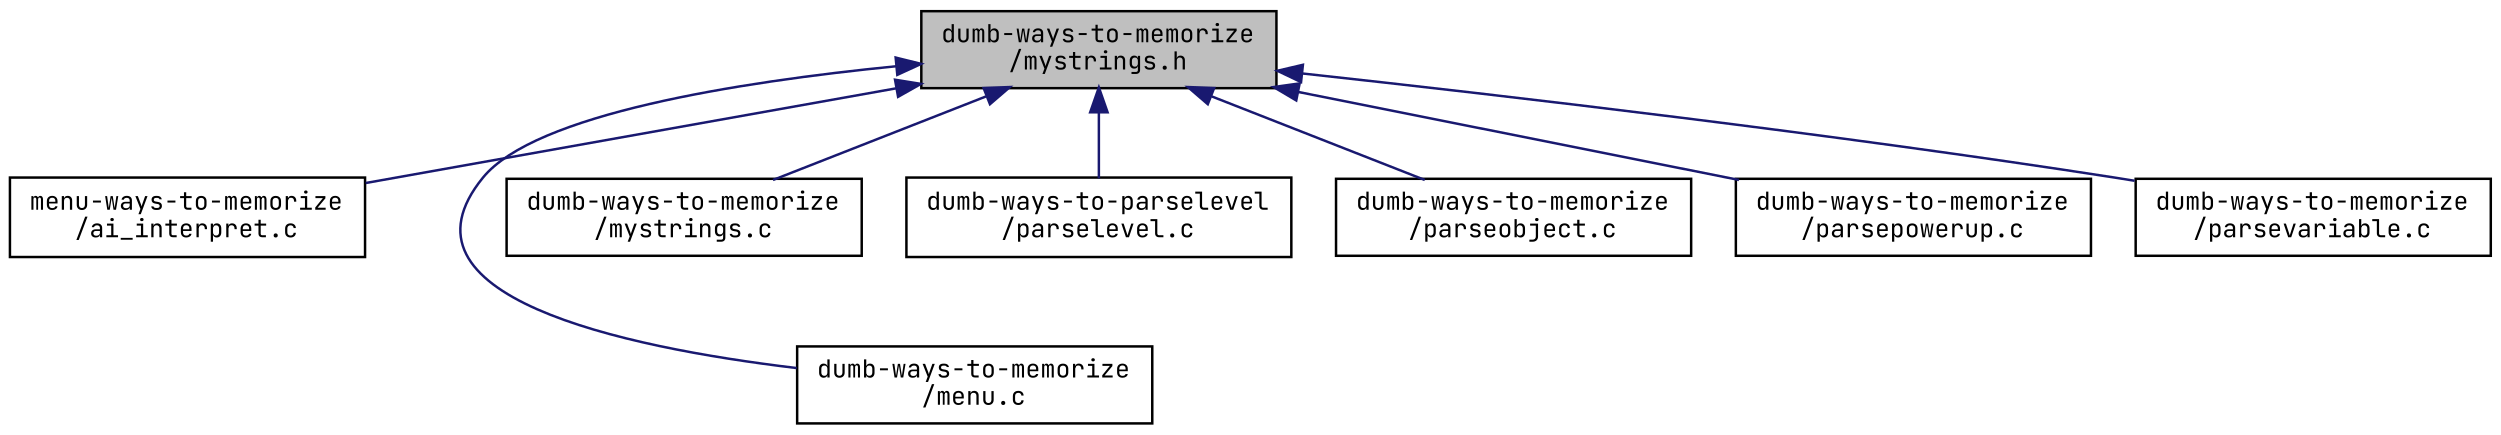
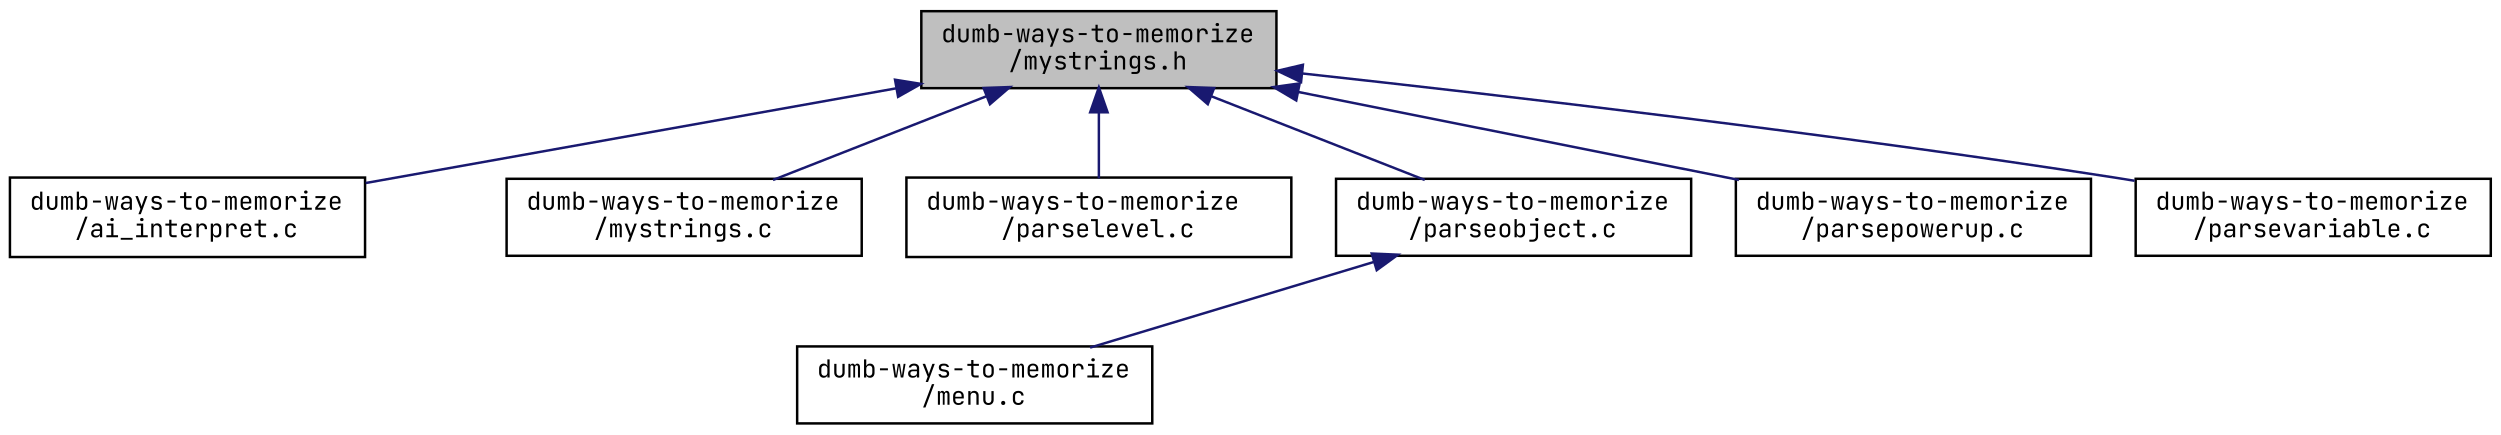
edge "dumb-ways-to-memorize /menu.c" -> "dumb-ways-to-memorize /mystrings.h": now "dumb-ways-to-memorize /menu.c" -> "dumb-ways-to-memorize /parseobject.c"
node "menu-ways-to-memorize /ai_interpret.c": label "menu-ways-to-memorize /ai_interpret.c" -> "dumb-ways-to-memorize /ai_interpret.c"
node "dumb-ways-to-parselevel /parselevel.c": label "dumb-ways-to-parselevel /parselevel.c" -> "dumb-ways-to-memorize /parselevel.c"
